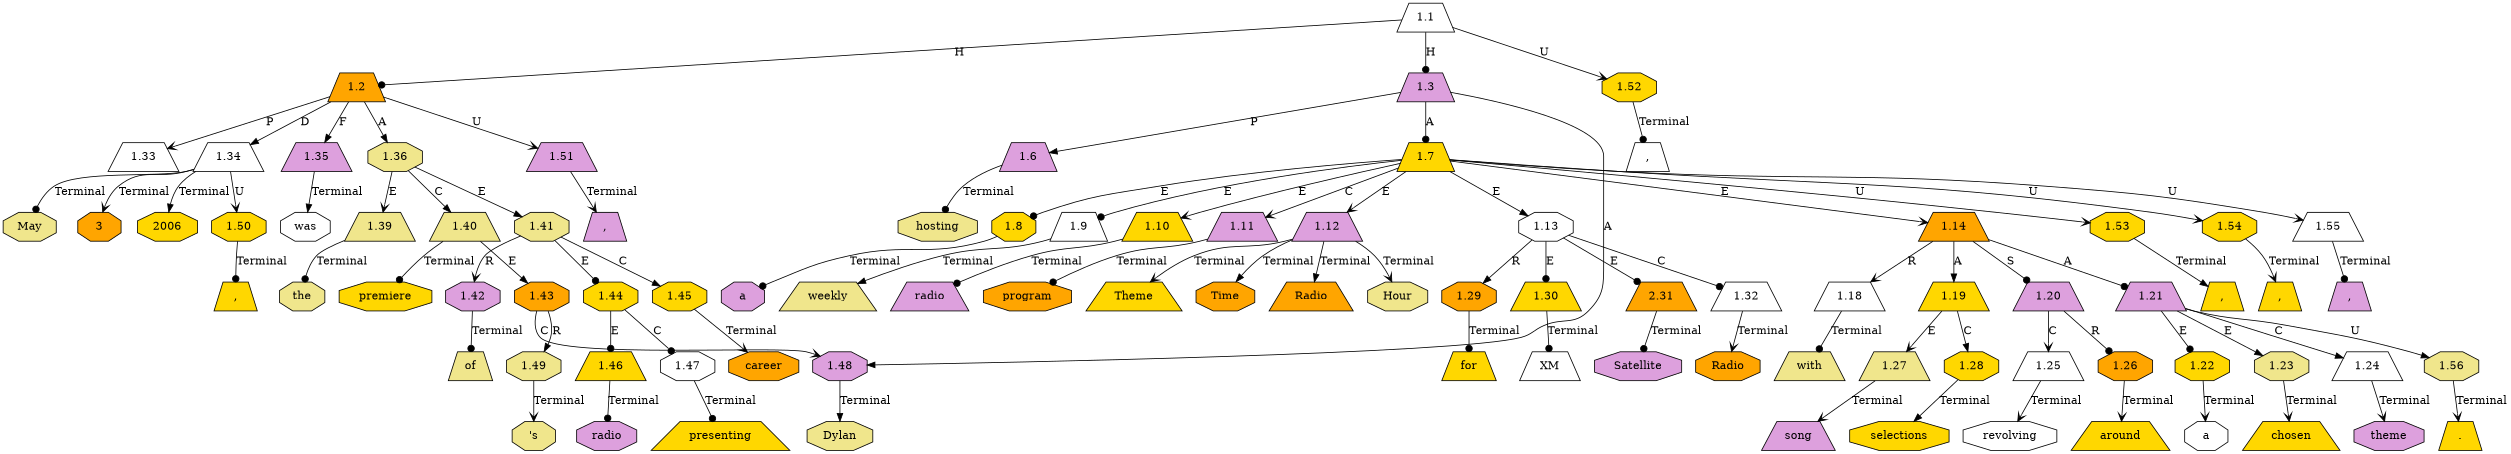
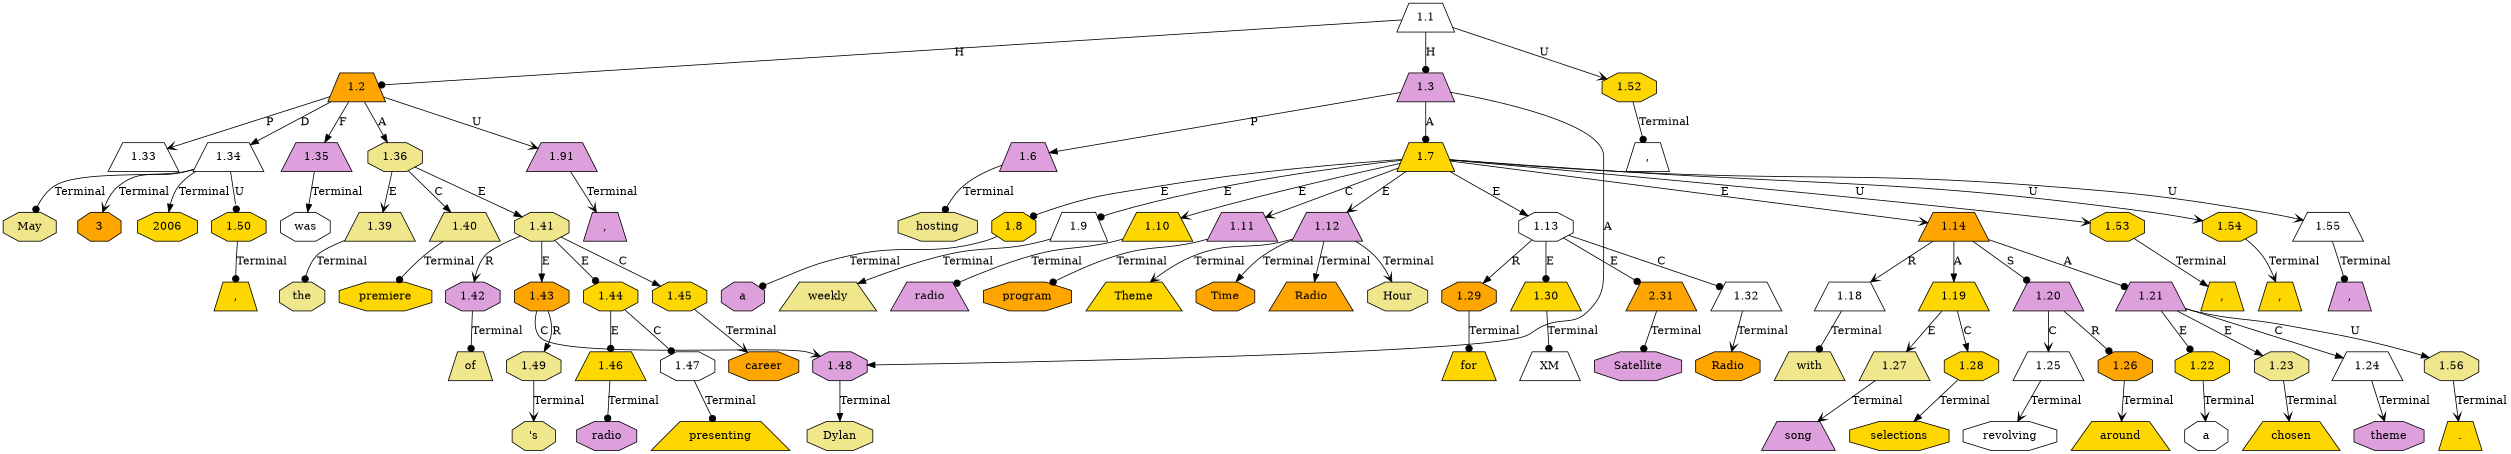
node "1.51": label "1.51" -> "1.91"
edge "1.34" -> "1.50": arrowhead vee -> dot
edge "1.40" -> "1.43": now "1.41" -> "1.43"
